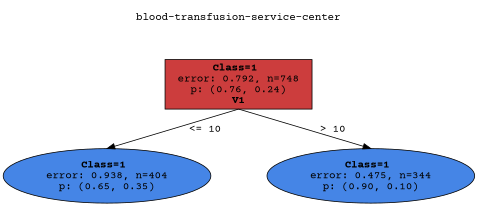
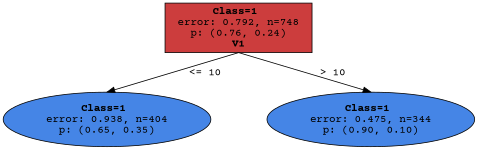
node "blood-transfusion-service-center": removed
